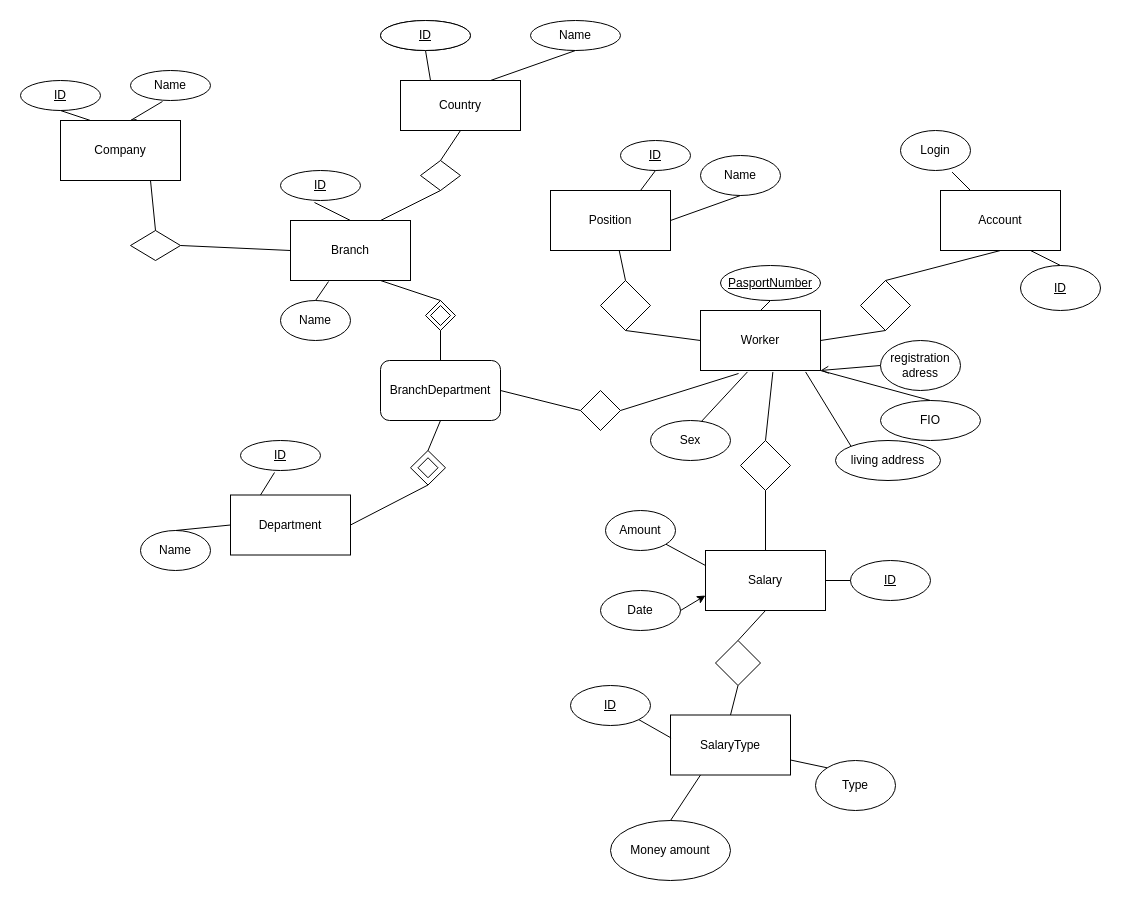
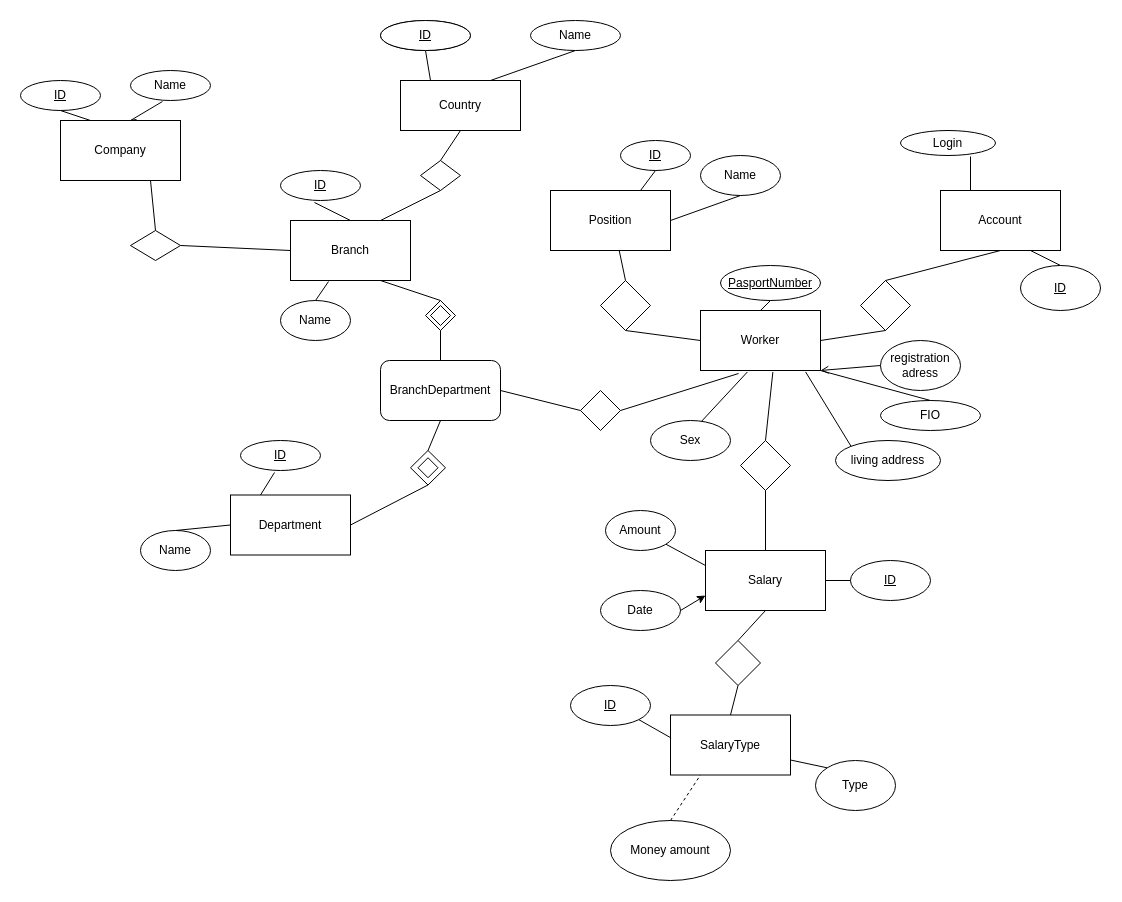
node "Login": size 70x40 -> 95x25
node "FIO": size 100x40 -> 100x30
edge "SalaryType" -- "Money amount": style solid -> dashed
